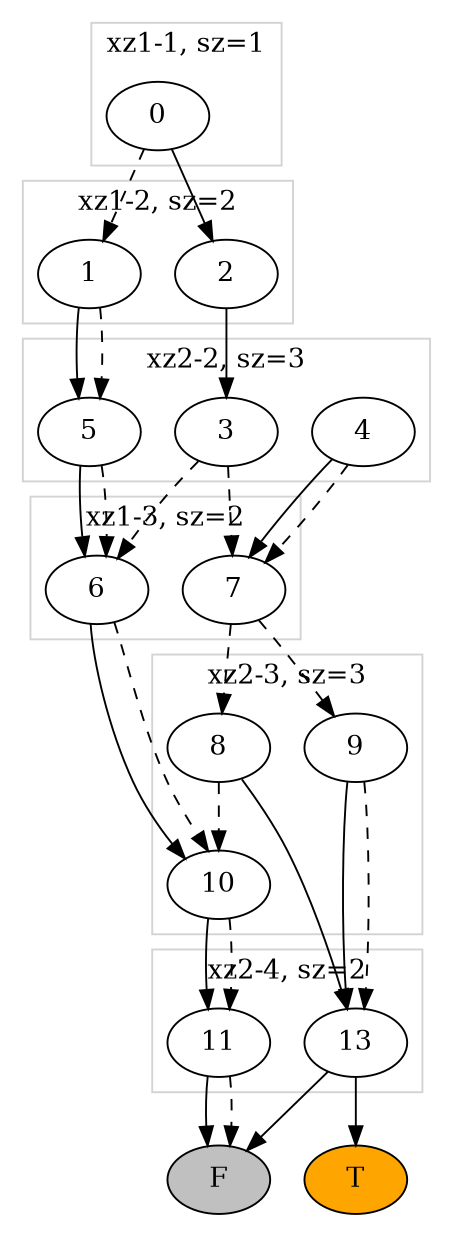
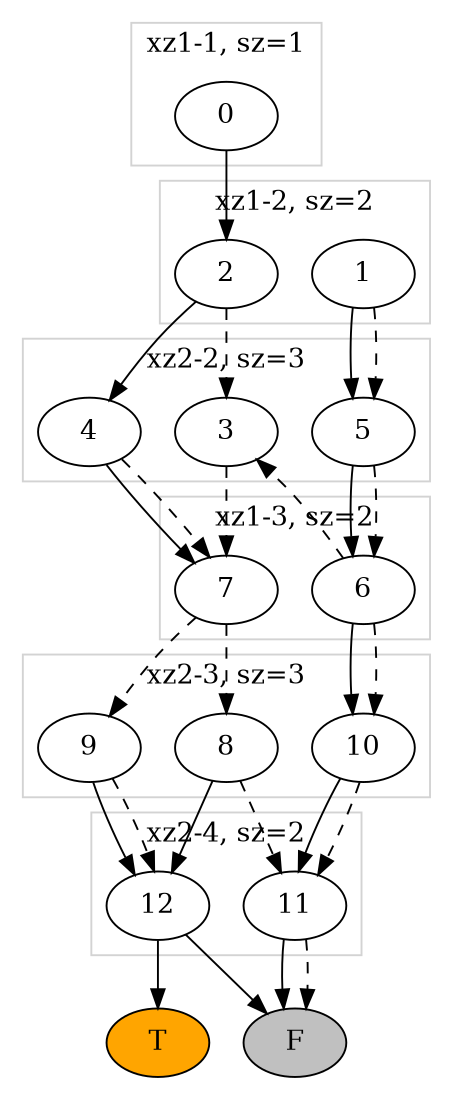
edge "0" -> "1": removed
edge "2" -> "3": style solid -> dashed
edge "2" -> "4": added
edge "3" -> "6": reversed
edge "8" -> "10": now "8" -> "11"
node "13": label "13" -> "12"
